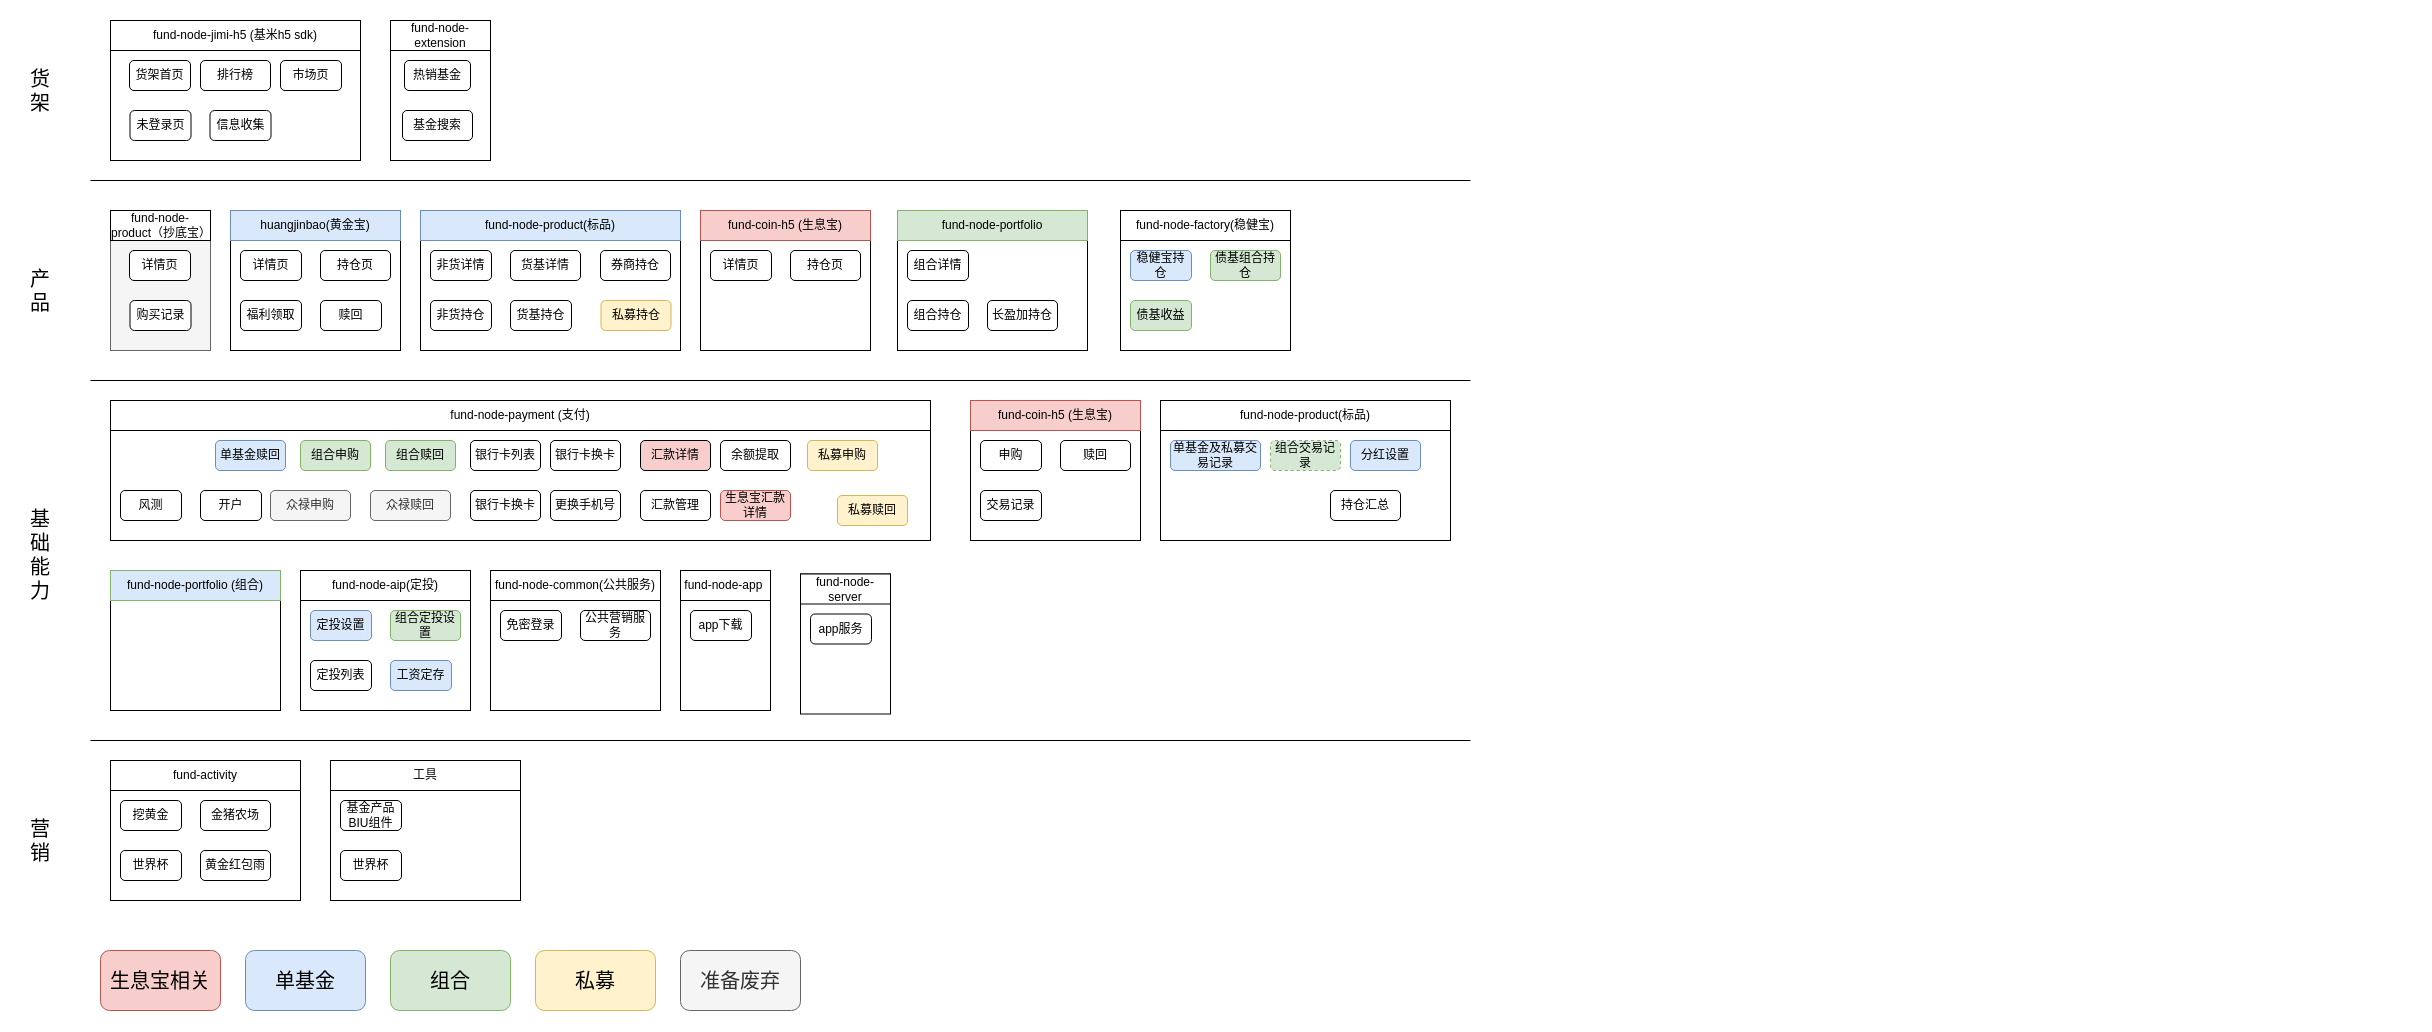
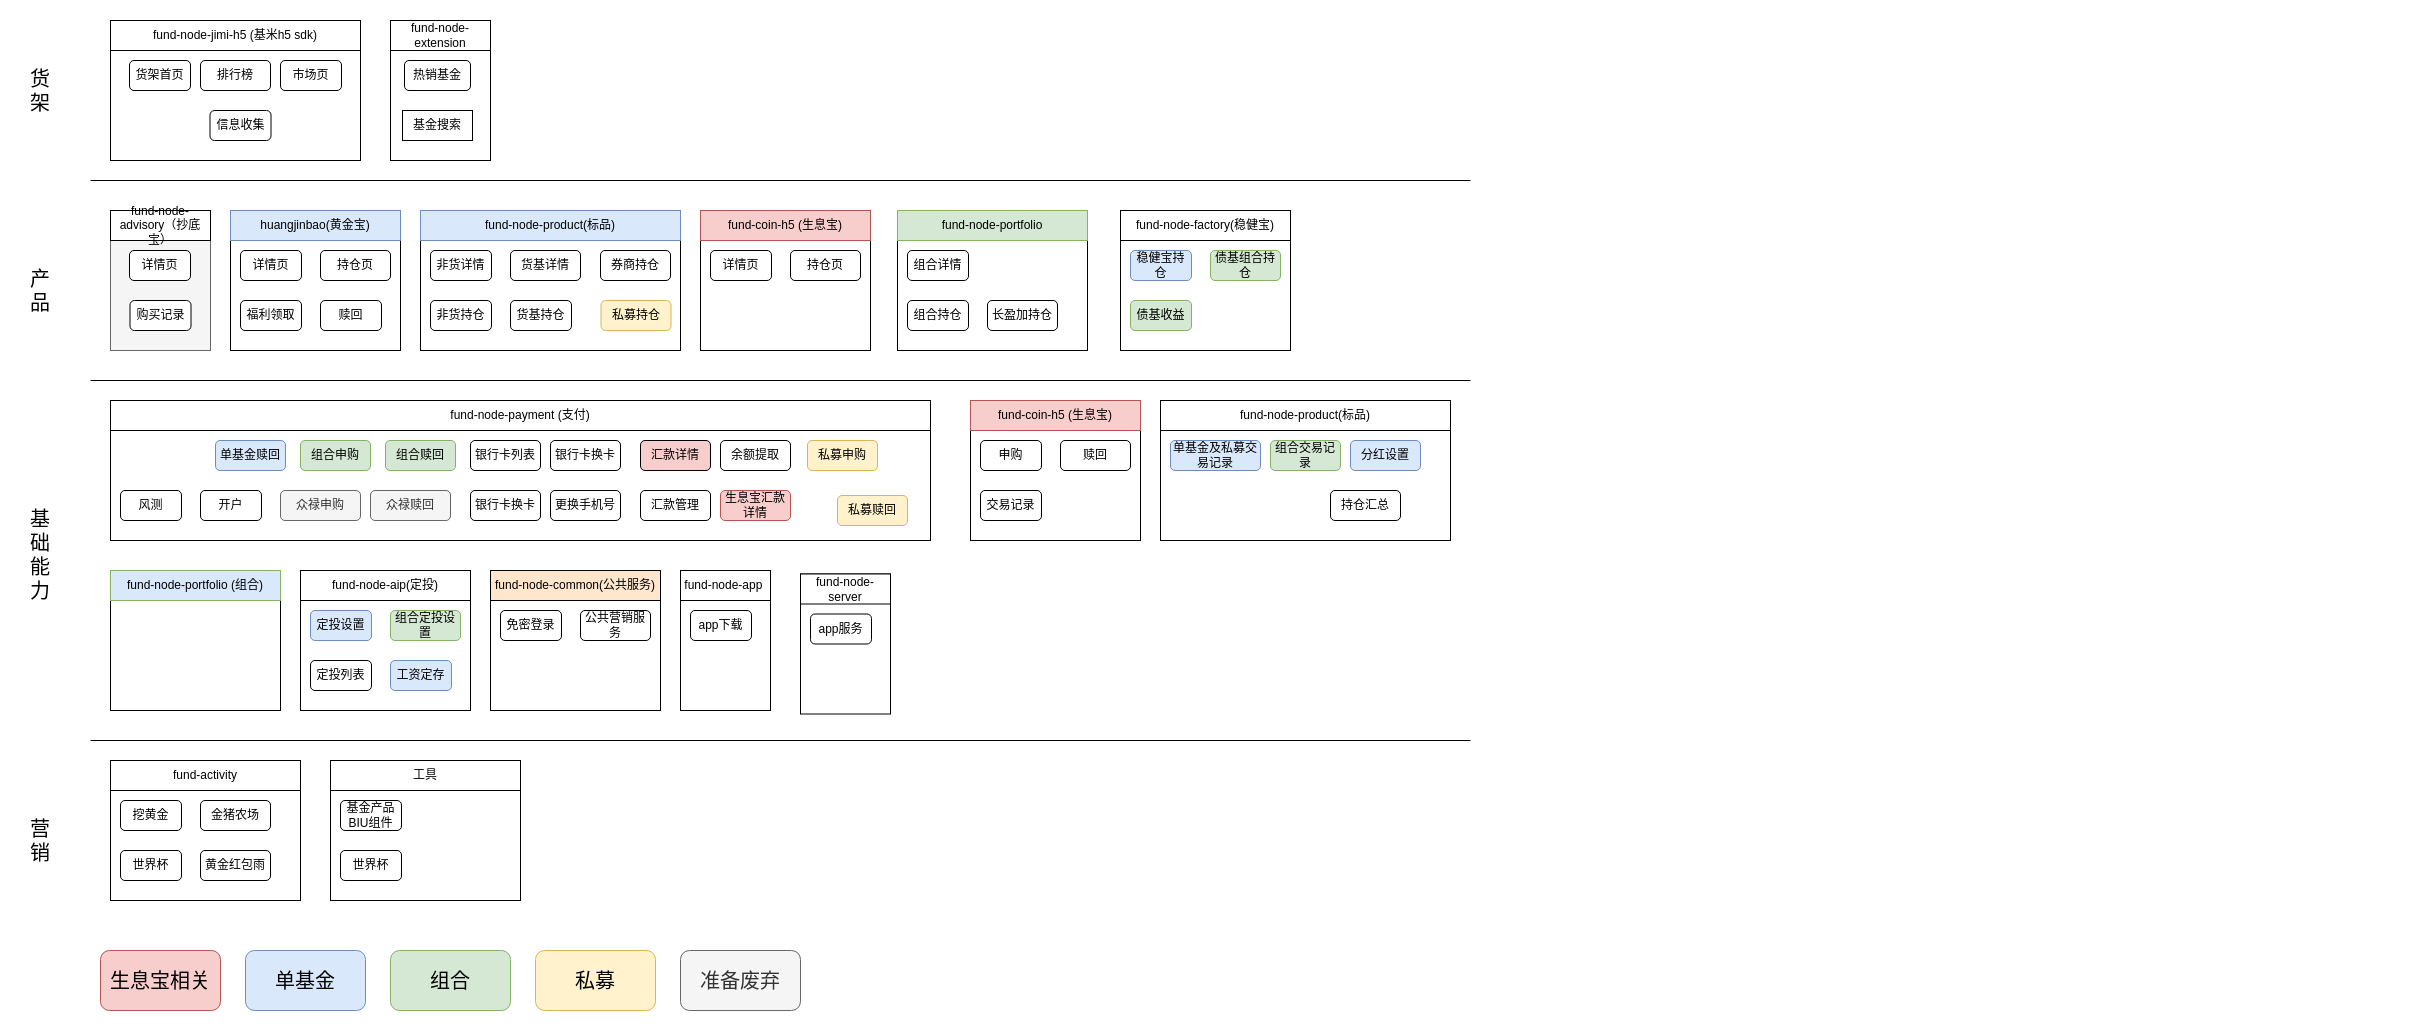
node "未登录页": removed
node "基金搜索": shape rounded rectangle -> rectangle
node "fund-node-product（抄底宝）": label "fund-node-product（抄底宝）" -> "fund-node-advisory（抄底宝）"
node "组合交易记录": style dashed -> solid
node "众禄申购": moved (311, 506) -> (321, 506)
node "fund-node-common(公共服务)": fillcolor #ffffff -> #ffe6cc
